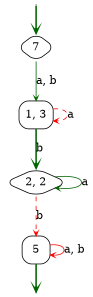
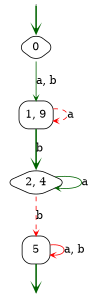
node "7": label "7" -> "0"
node "1, 3": label "1, 3" -> "1, 9"
node "2, 2": label "2, 2" -> "2, 4"
